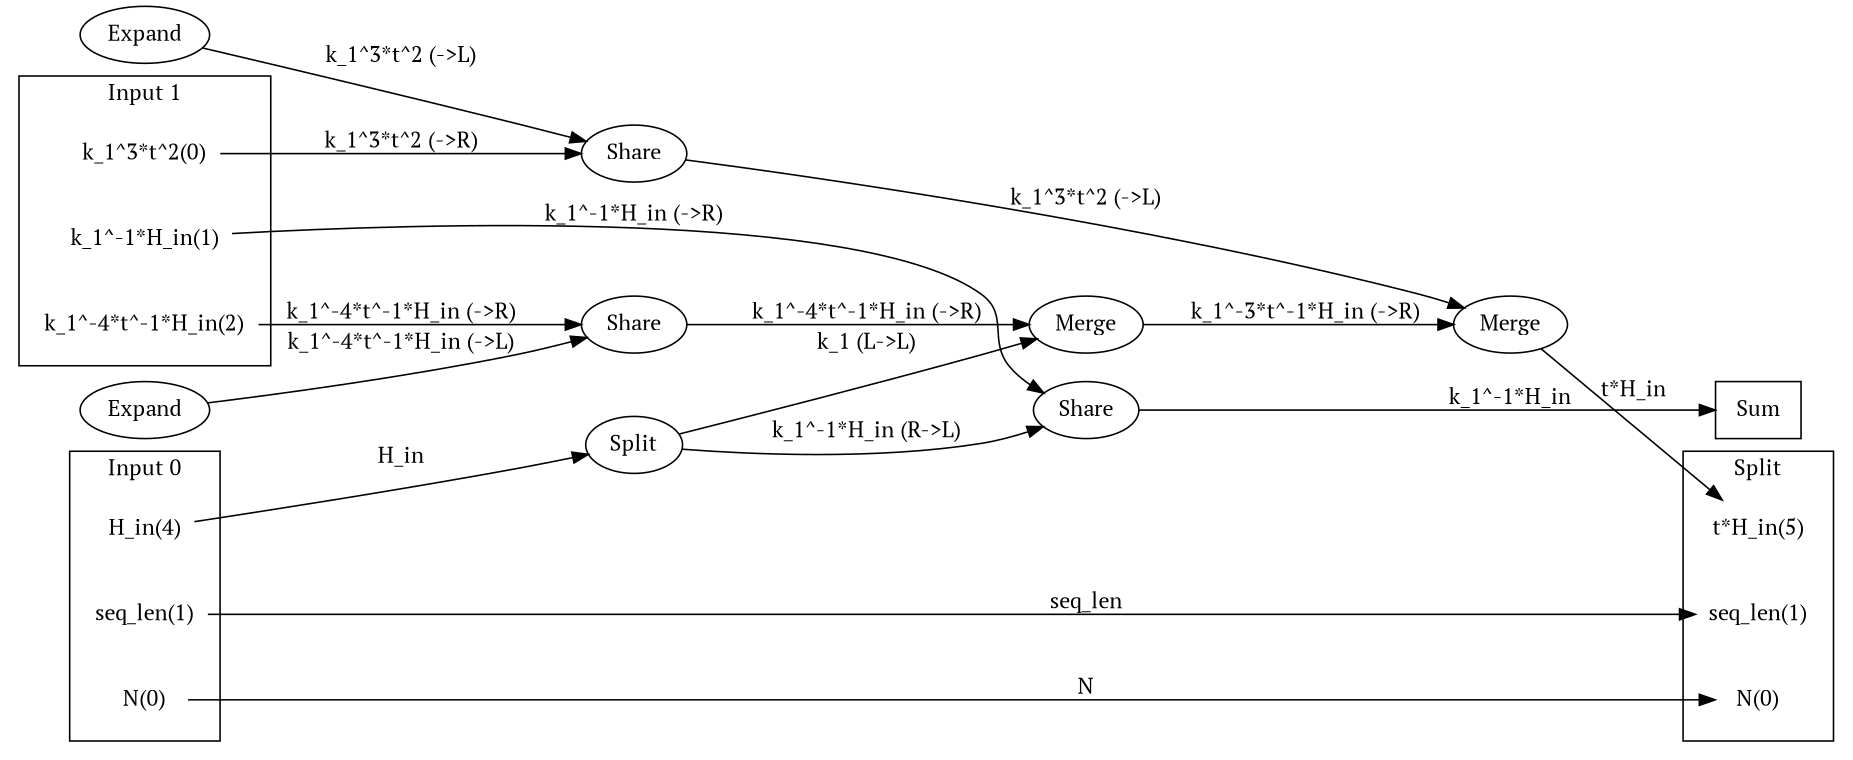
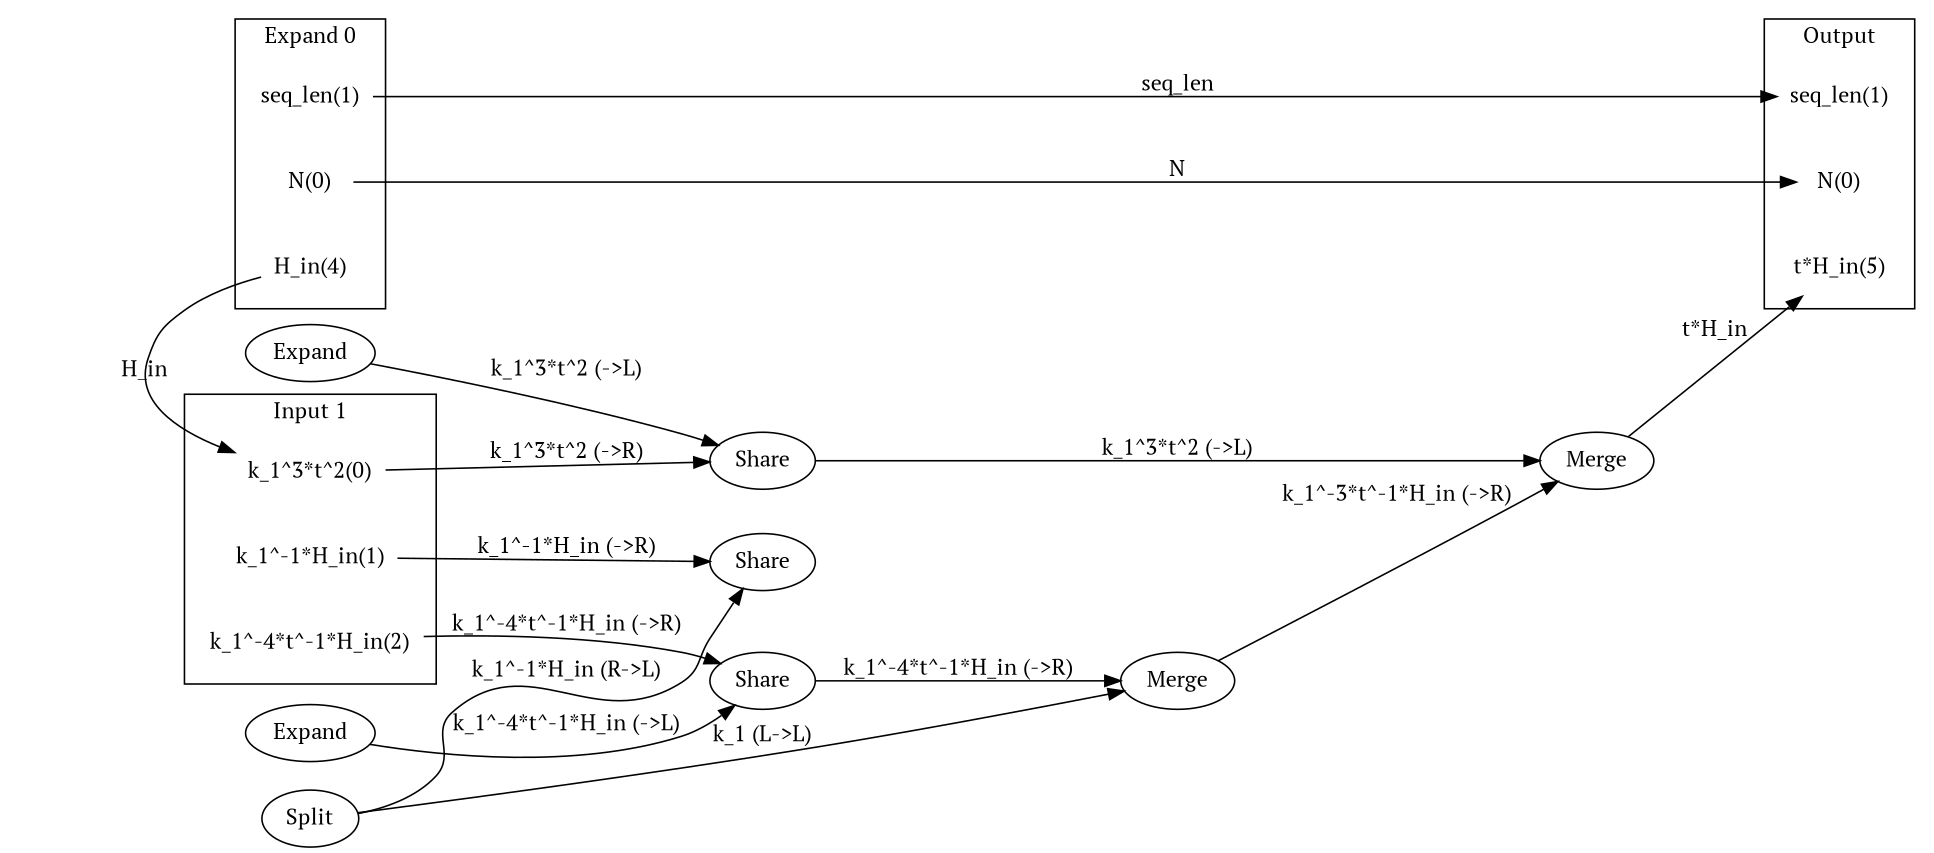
node "Sum": removed
cluster "Input 0": label "Input 0" -> "Expand 0"
cluster "Split": label "Split" -> "Output"
edge "H_in(4)" -> "Split": now "H_in(4)" -> "k_1^3*t^2(0)"
